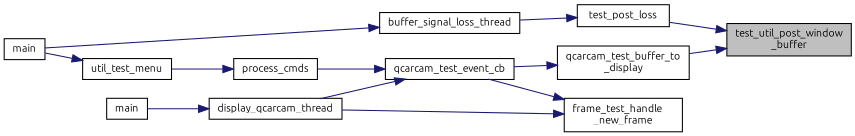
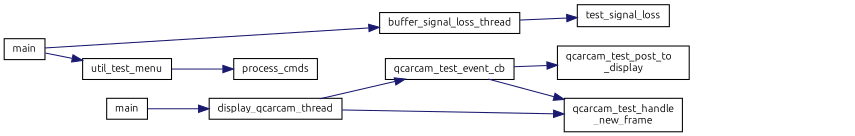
node "test_post_loss": label "test_post_loss" -> "test_signal_loss"
node "test_util_post_window _buffer": removed
node "qcarcam_test_buffer_to _display": label "qcarcam_test_buffer_to _display" -> "qcarcam_test_post_to _display"
edge "process_cmds" -> "qcarcam_test_event_cb": removed
node "frame_test_handle _new_frame": label "frame_test_handle _new_frame" -> "qcarcam_test_handle _new_frame"
